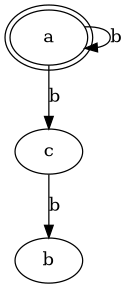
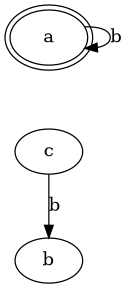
edge "a" -> "c": removed, label "b"
